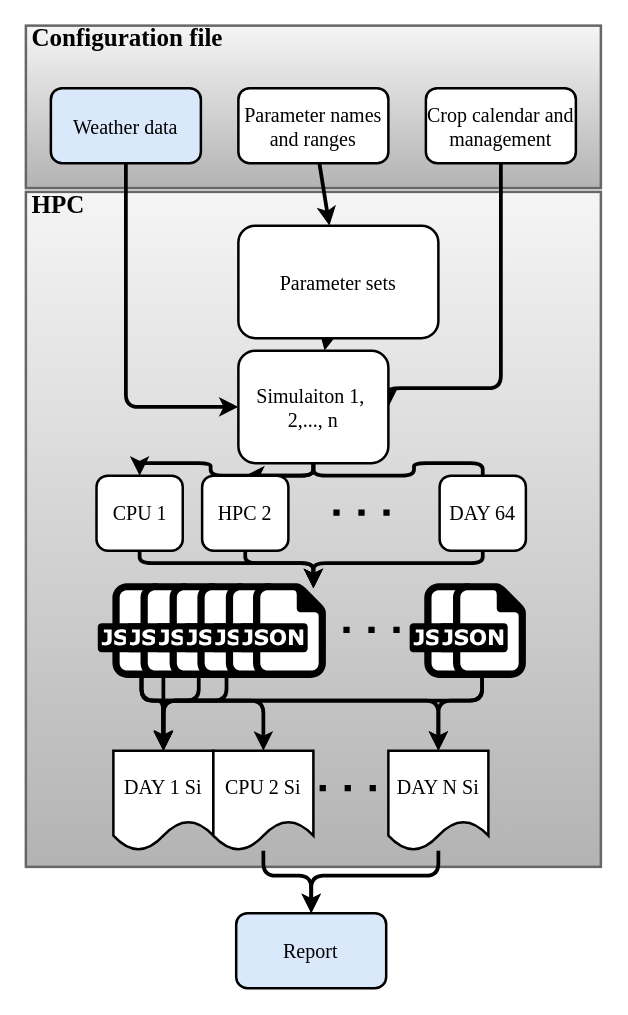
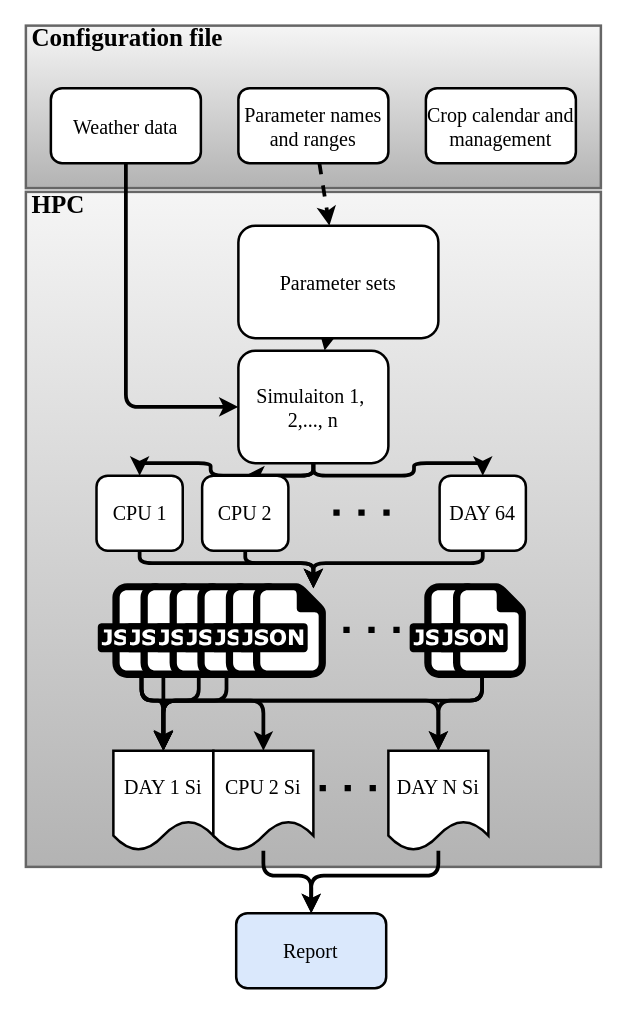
node "Weather data": fillcolor #dae8fc -> #ffffff
edge "Parameter names and ranges" -> "Parameter sets": style solid -> dashed
edge "Crop calendar and management" -> "Simulaiton 1, 2,..., n": removed
edge "Simulaiton 1, 2,..., n" -- "DAY 64": arrowhead none -> classic
node "HPC 2": label "HPC 2" -> "CPU 2"
